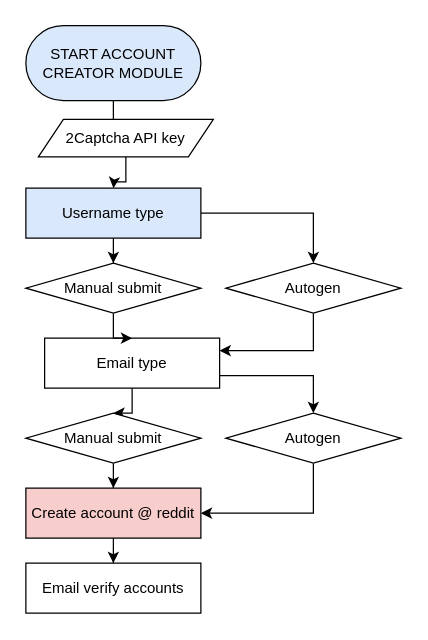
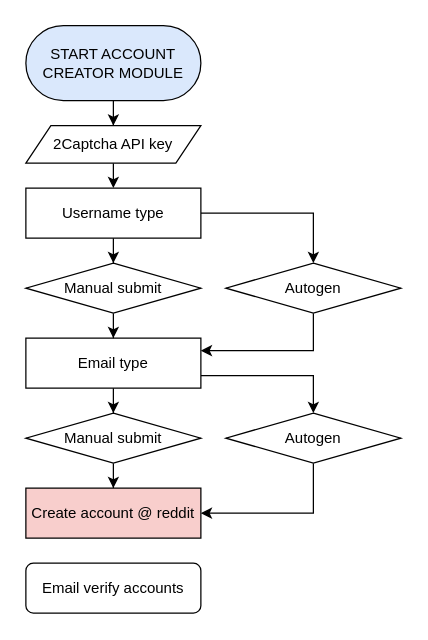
node "2Captcha API key": moved (126, 138) -> (113, 144)
node "Username type": fillcolor #dae8fc -> #ffffff
node "Email type": moved (132, 363) -> (113, 363)
edge "Create account @ reddit" -> "Email verify accounts": removed
node "Email verify accounts": shape rectangle -> rounded rectangle
